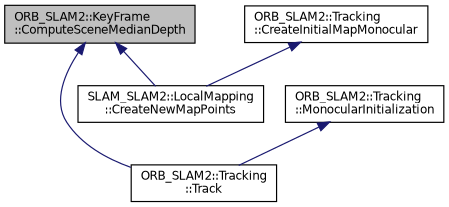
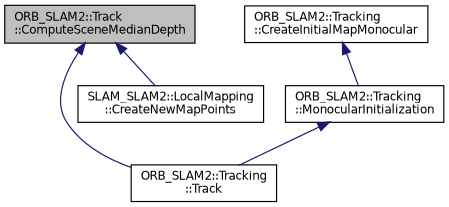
node "ORB_SLAM2::KeyFrame ::ComputeSceneMedianDepth": label "ORB_SLAM2::KeyFrame ::ComputeSceneMedianDepth" -> "ORB_SLAM2::Track ::ComputeSceneMedianDepth"
edge "SLAM_SLAM2::LocalMapping ::CreateNewMapPoints" -> "ORB_SLAM2::Tracking ::CreateInitialMapMonocular": now "ORB_SLAM2::Tracking ::MonocularInitialization" -> "ORB_SLAM2::Tracking ::CreateInitialMapMonocular"
